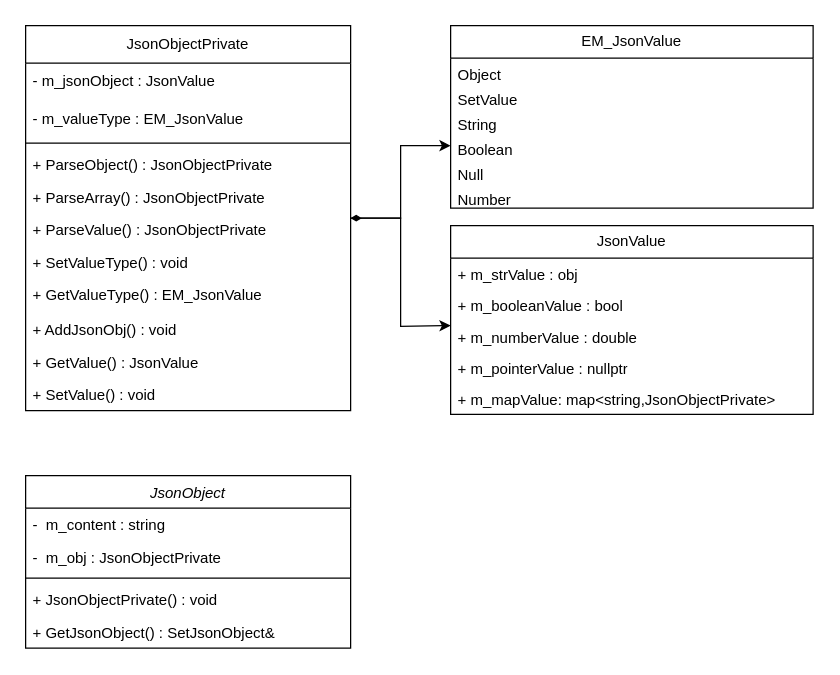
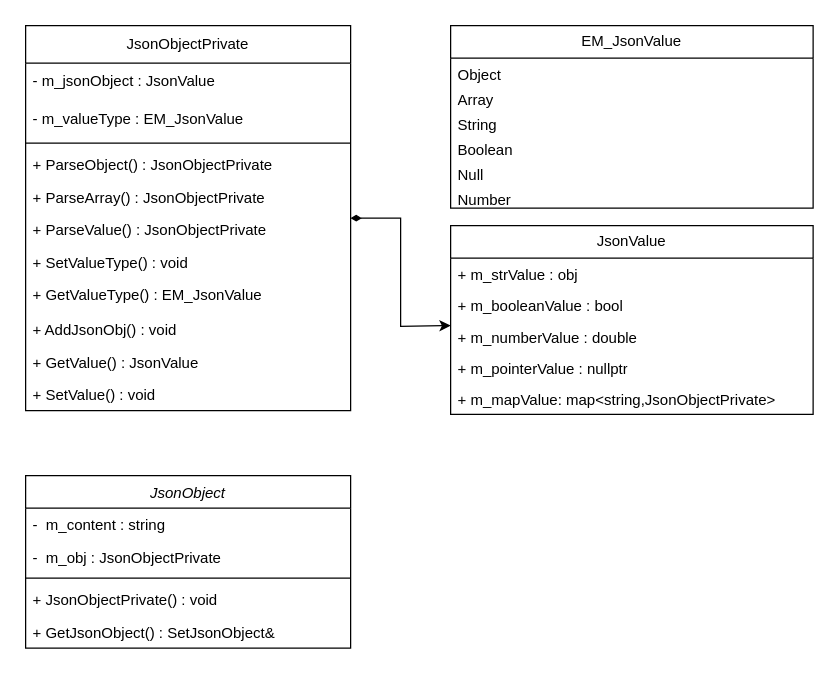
node "SetValue": label "SetValue" -> "Array"
edge "JsonObjectPrivate" -> "Boolean": removed
